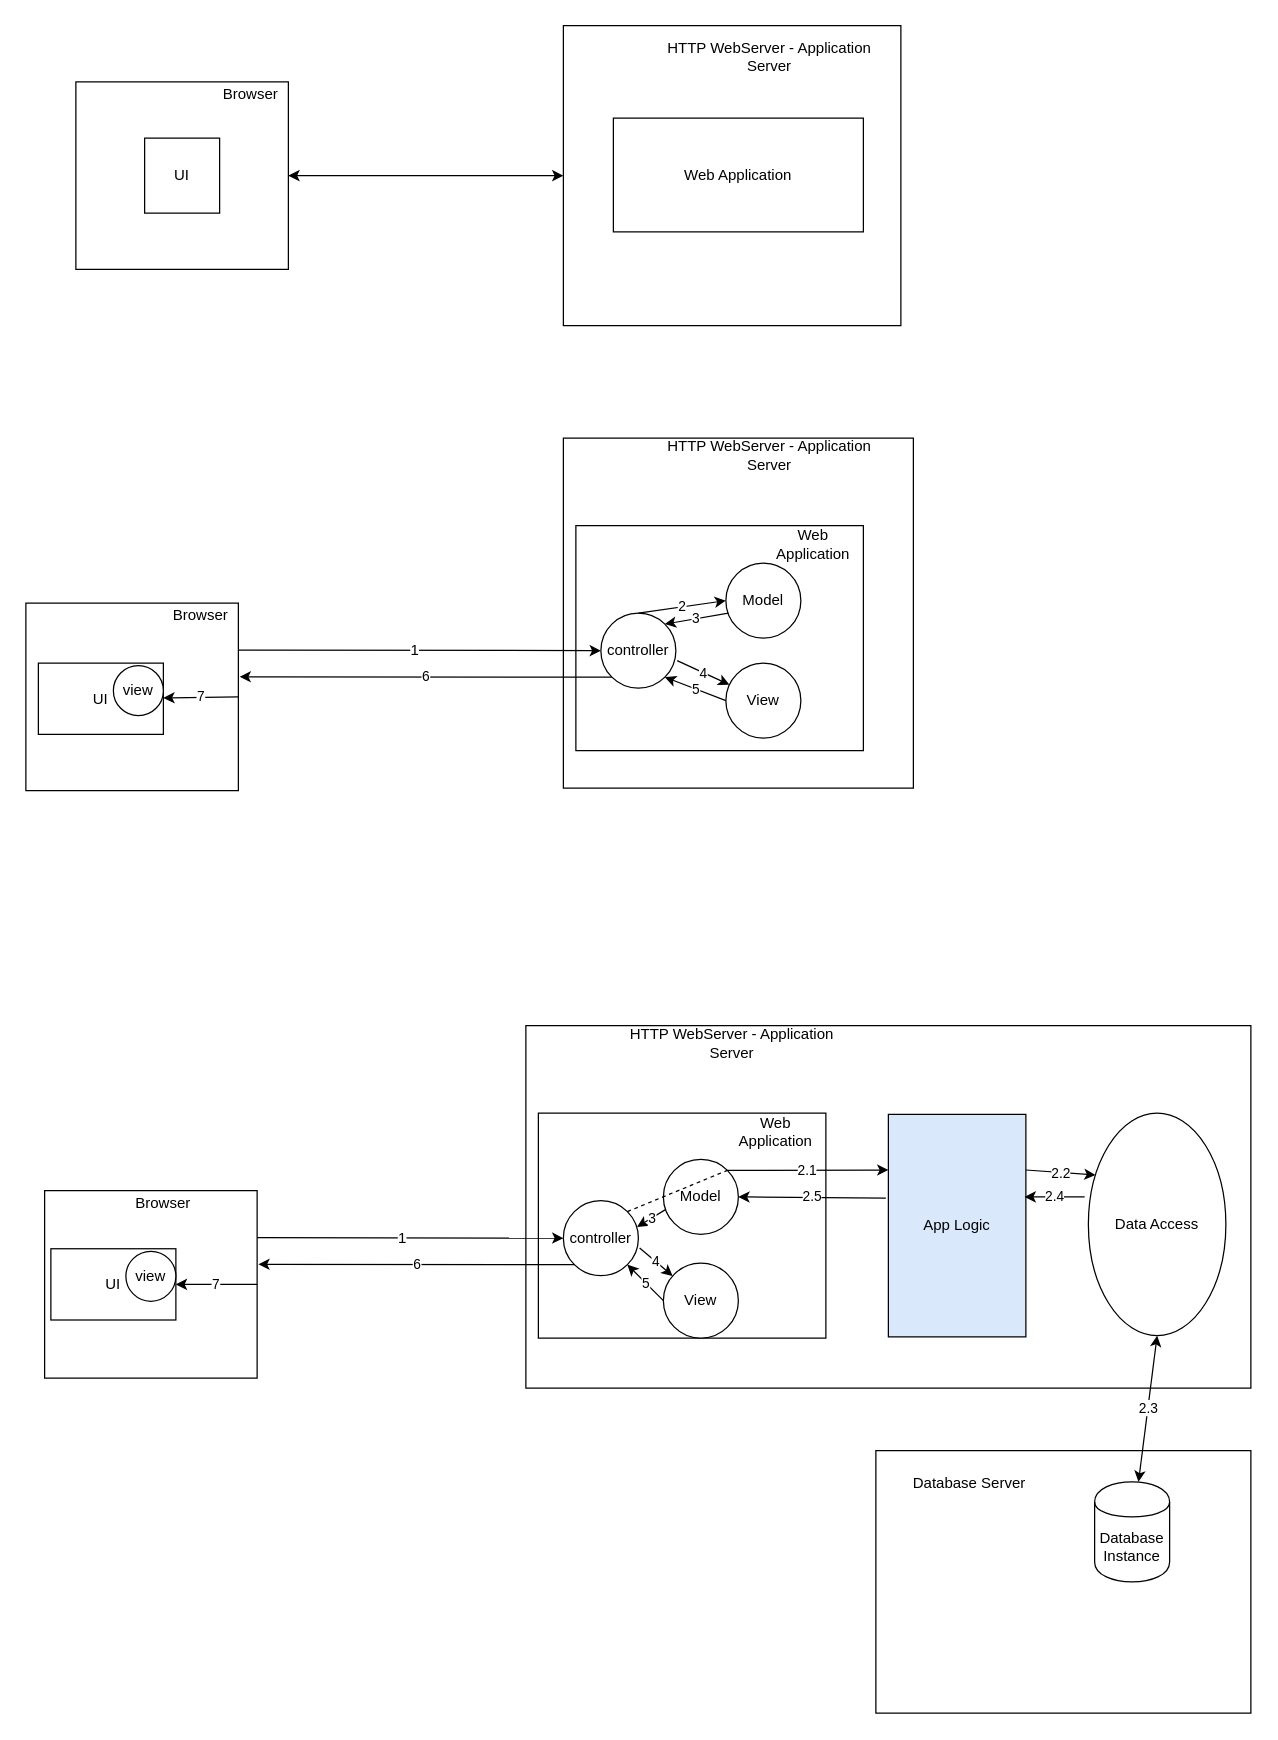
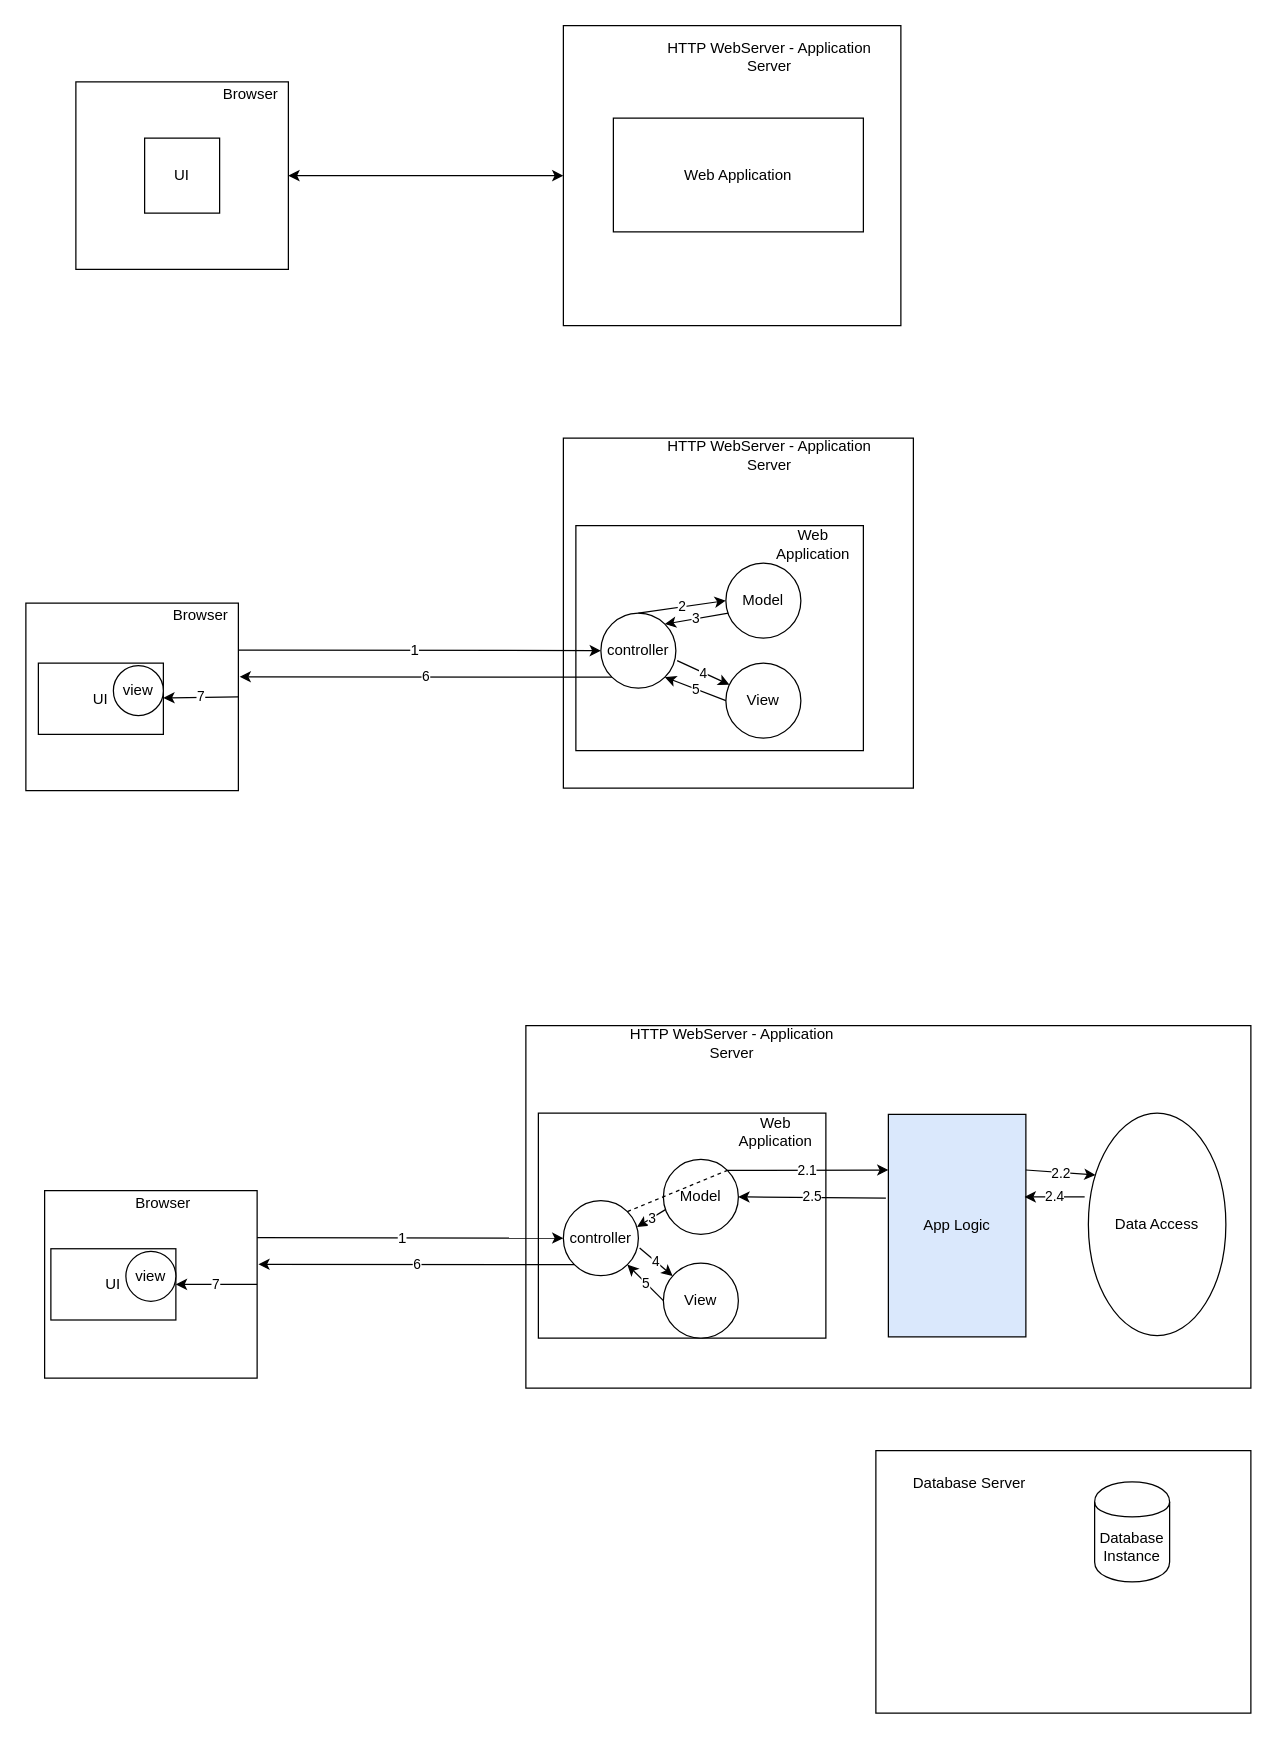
edge "Data Access" -- "Database Instance": removed, label "2.3"
